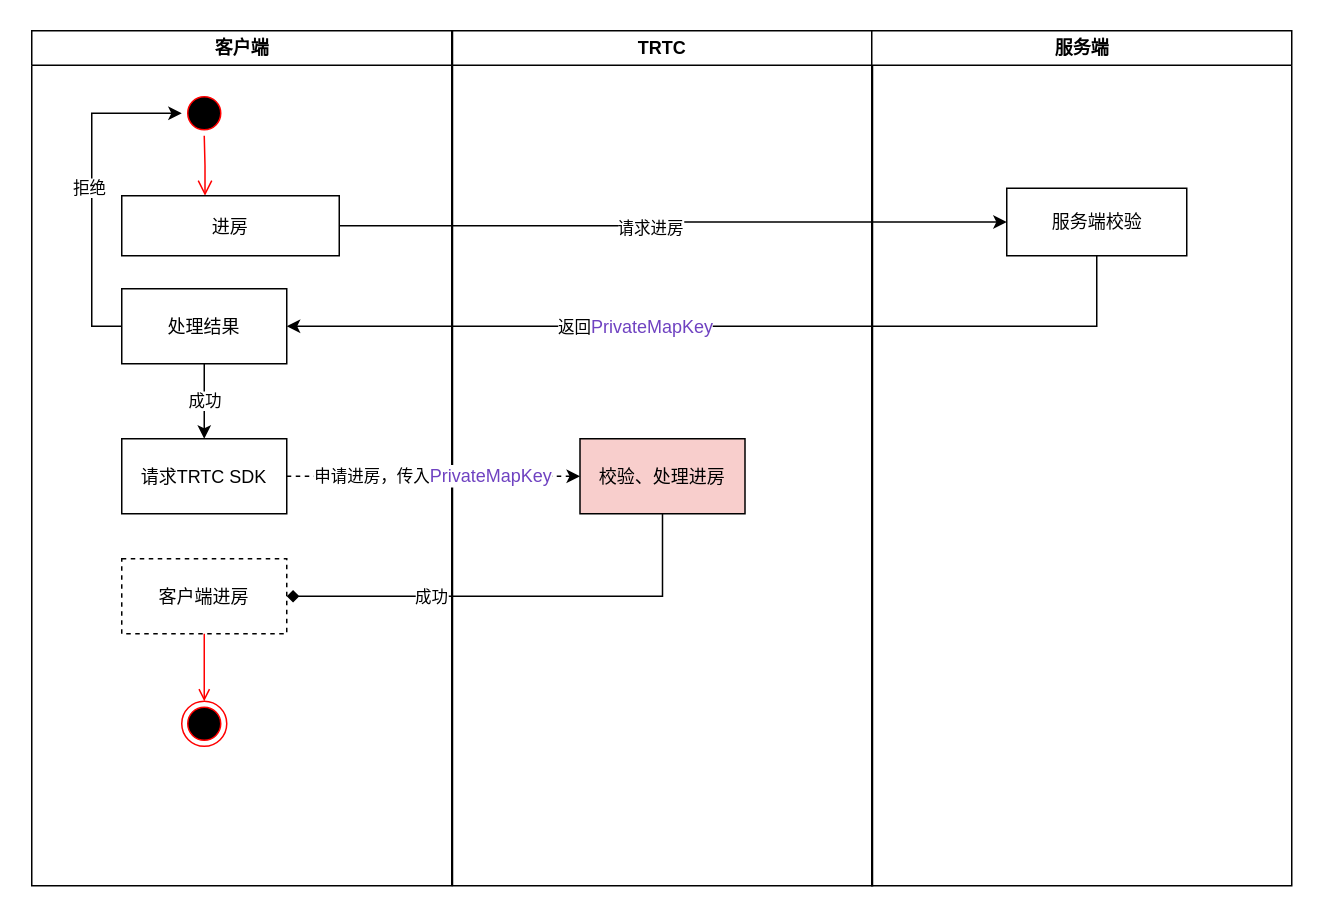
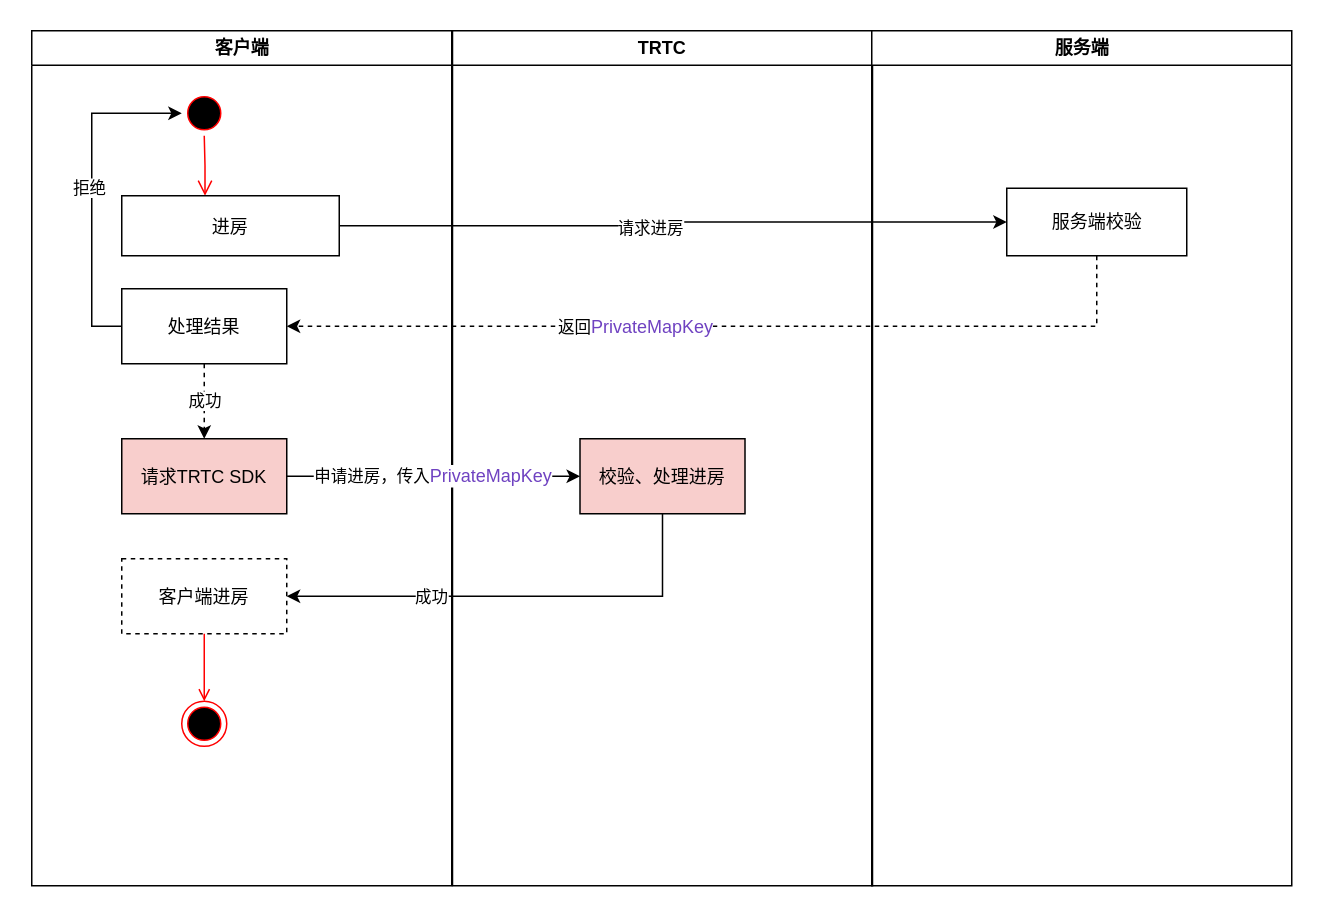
edge "服务端校验" -> "处理结果": style solid -> dashed
edge "处理结果" -> "请求TRTC SDK": style solid -> dashed
node "请求TRTC SDK": fillcolor #ffffff -> #f8cecc
edge "请求TRTC SDK" -> "校验、处理进房": style dashed -> solid
edge "校验、处理进房" -> "客户端进房": arrowhead diamond -> classic
